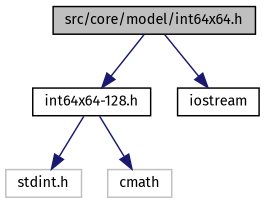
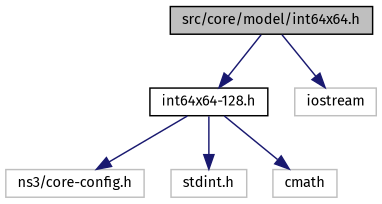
node "iostream": color black -> grey75
node "ns3/core-config.h": added
